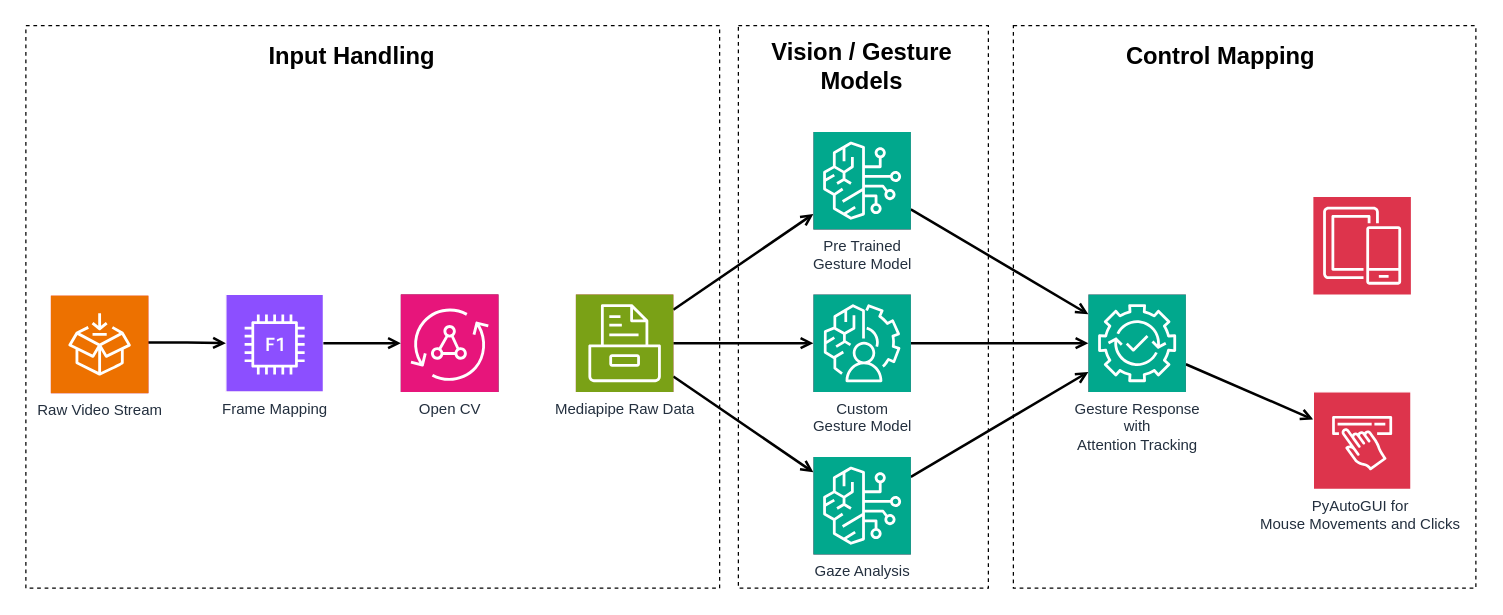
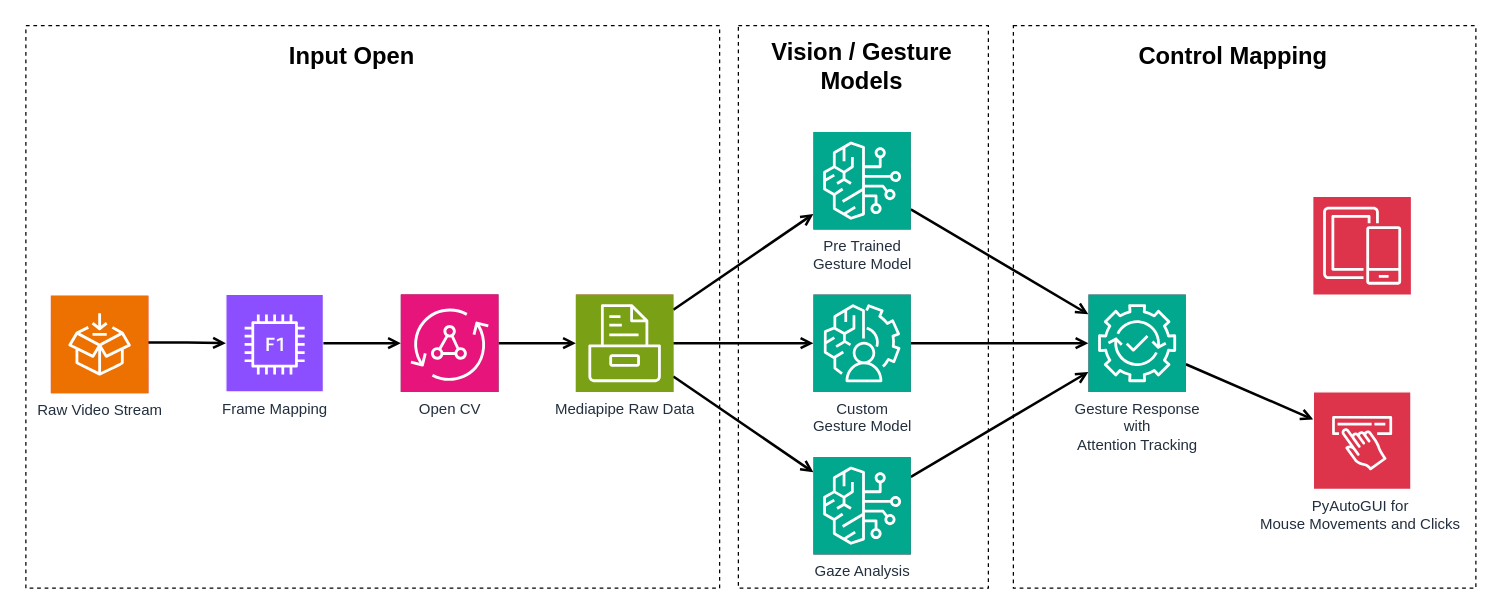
node "Input Handling": label "Input Handling" -> "Input Open"
node "Control Mapping": moved (1220, 57) -> (1233, 57)
edge "Open CV" -> "Mediapipe Raw Data": added
